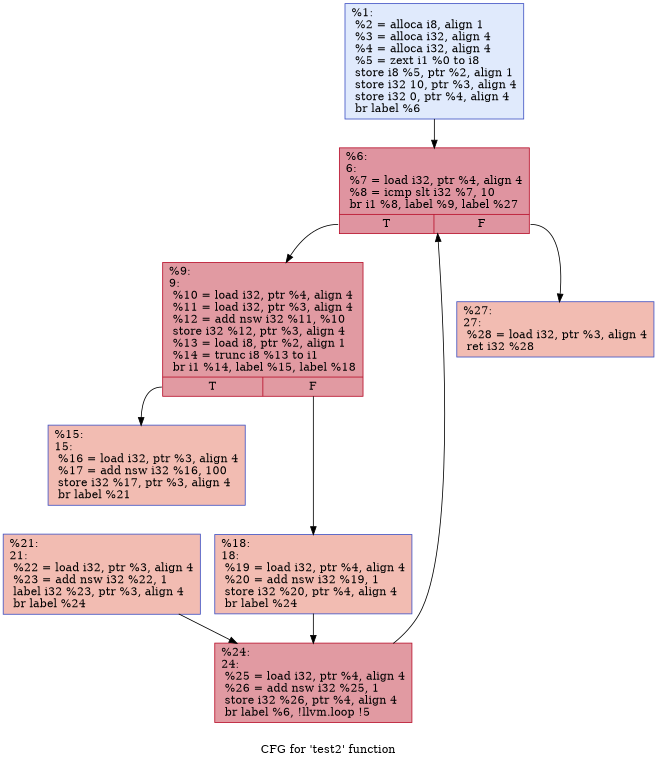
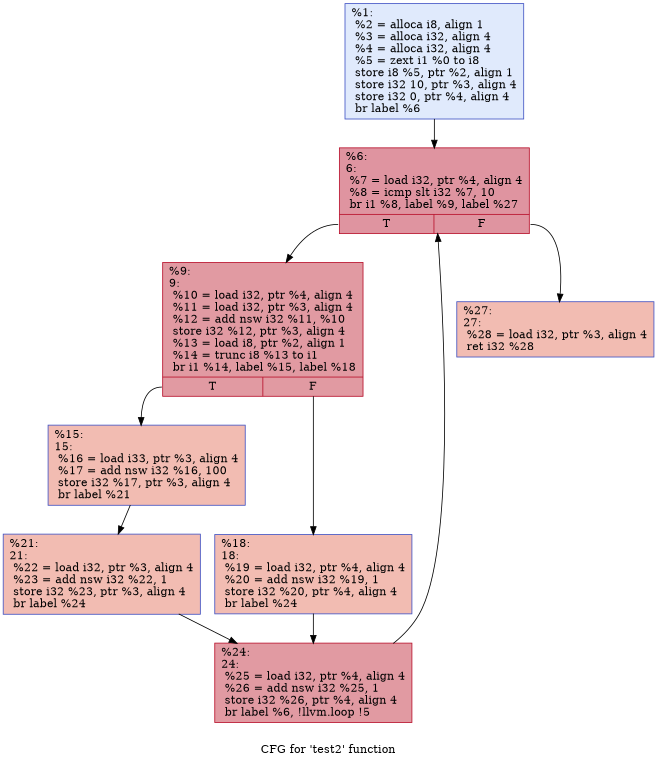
node "%15:": text "%16 = load i32, ptr %3, align 4" -> "%16 = load i33, ptr %3, align 4"
edge "%15:" -> "%21:": added
node "%21:": text "label i32 %23, ptr %3, align 4" -> "store i32 %23, ptr %3, align 4"
